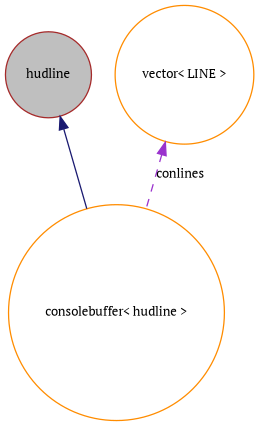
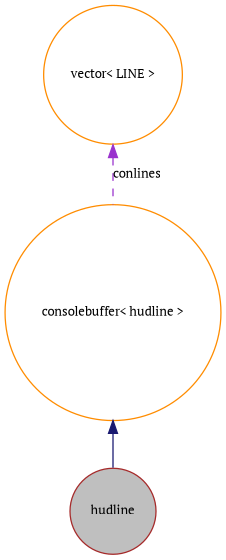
edge "consolebuffer< hudline >" -> "hudline": reversed
